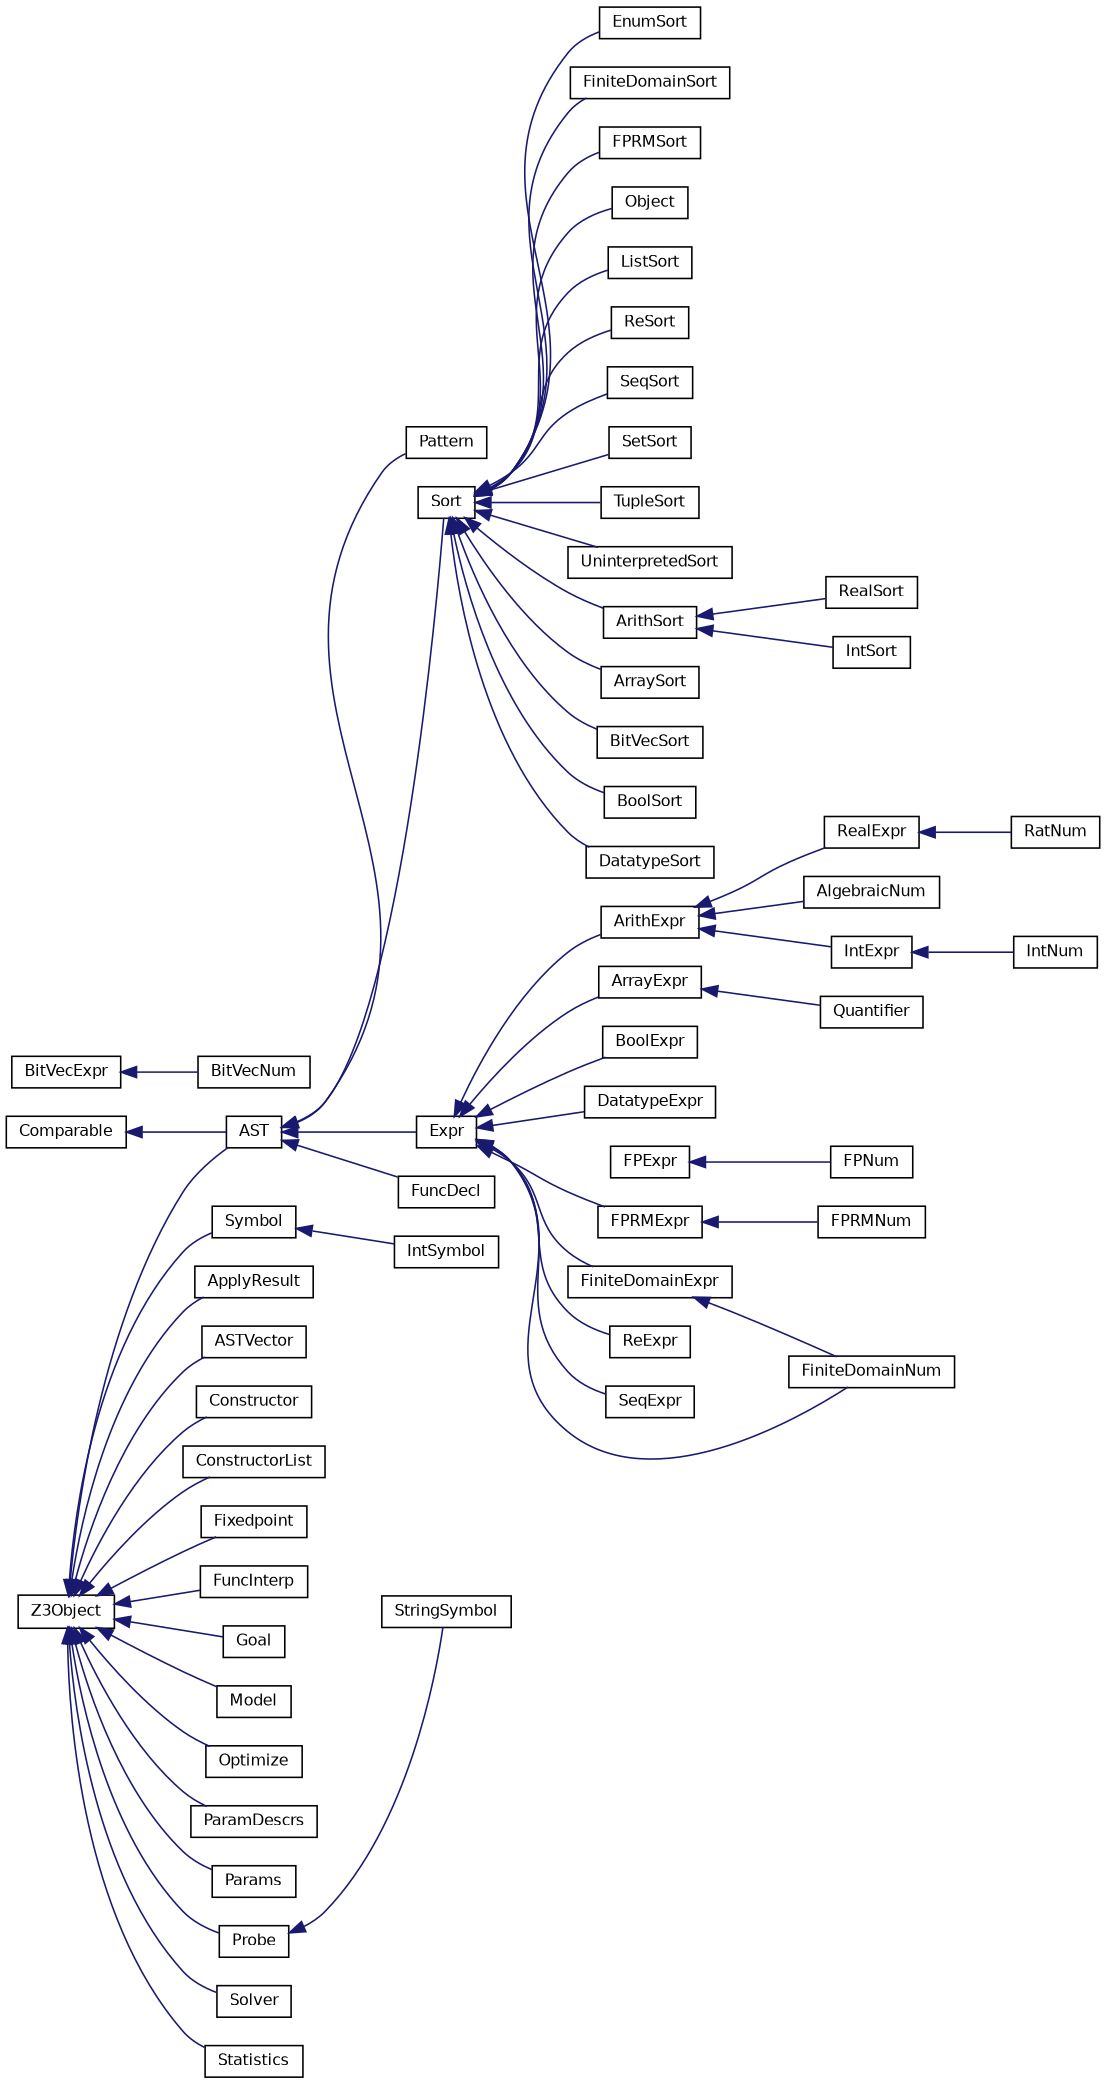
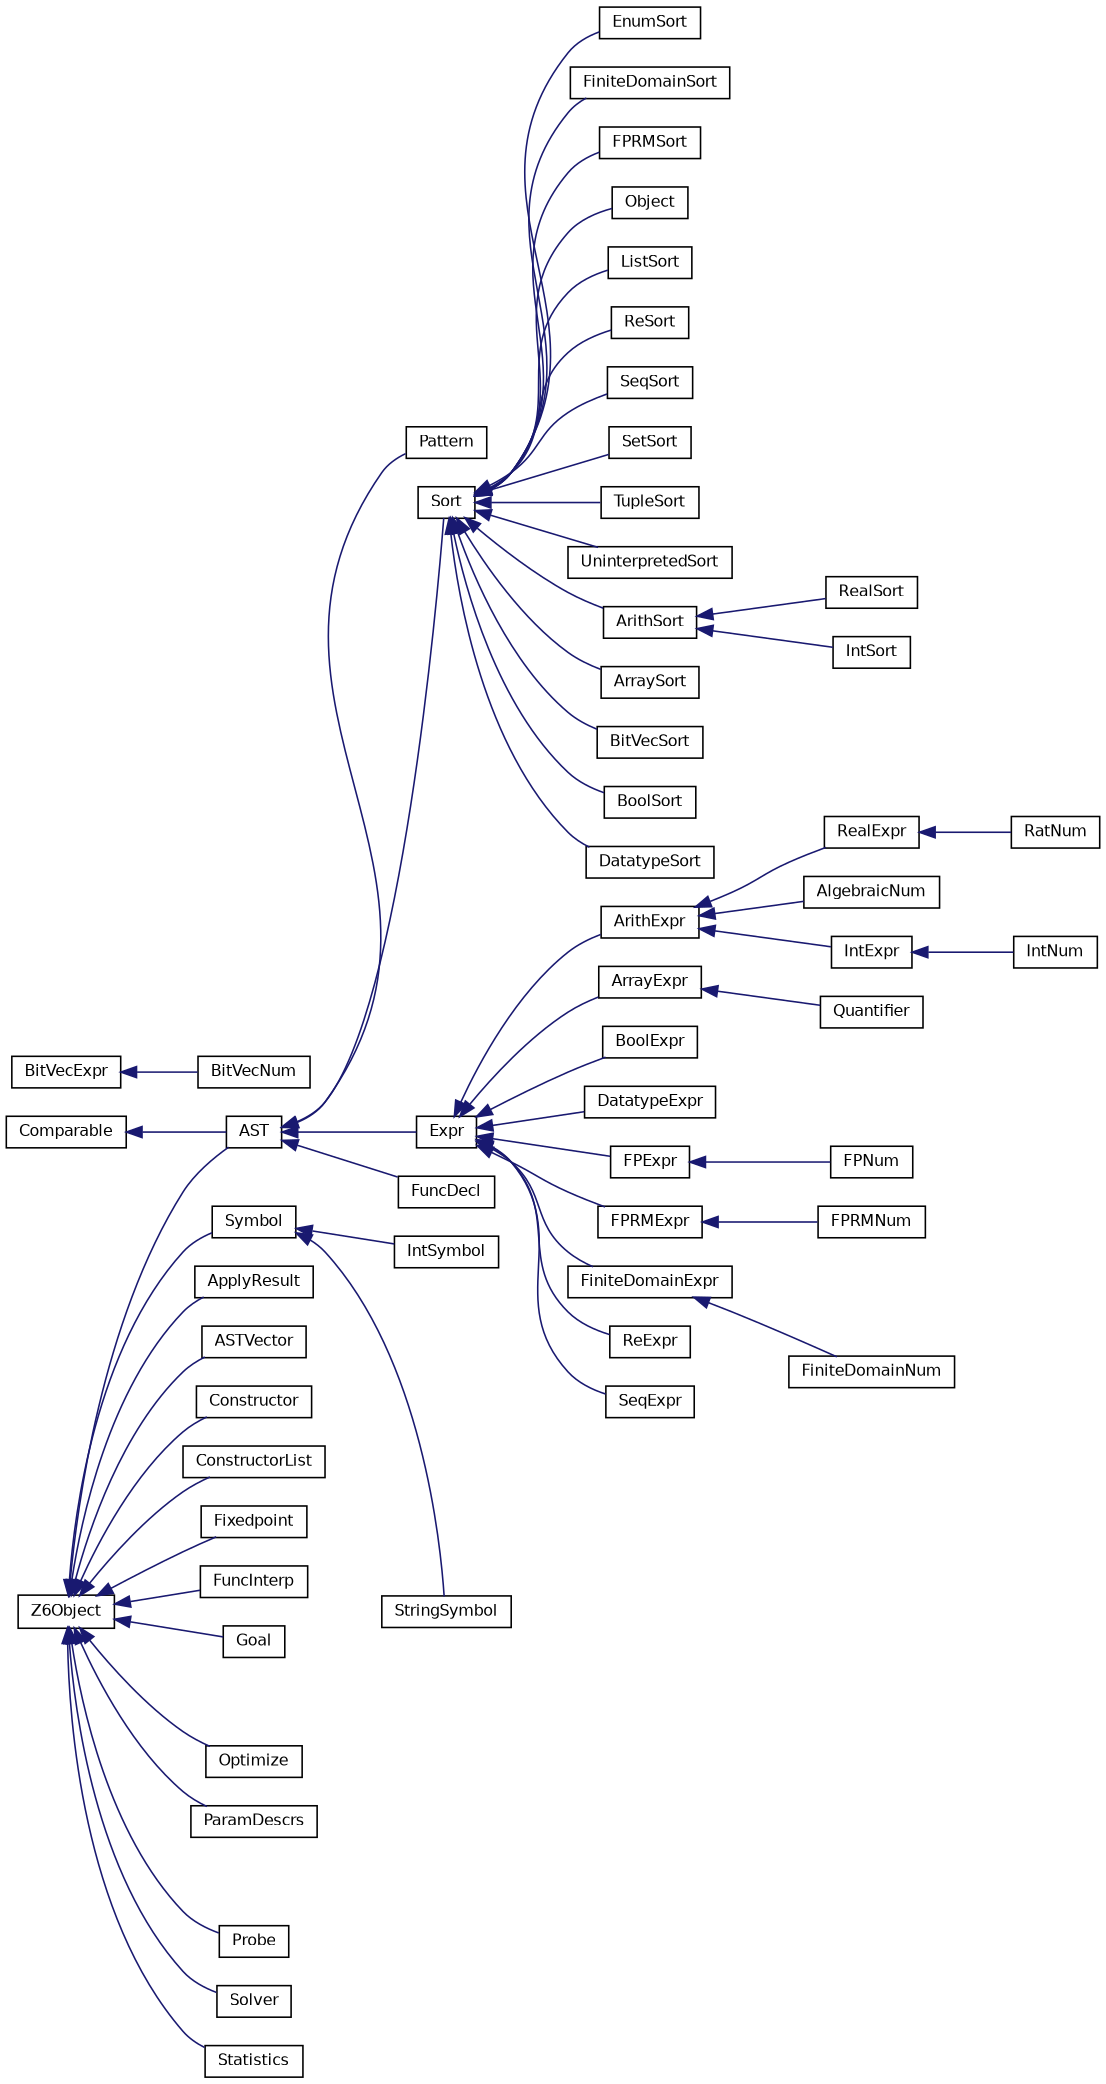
edge "FiniteDomainNum" -> "Expr": now "FPExpr" -> "Expr"
node "Z3Object": label "Z3Object" -> "Z6Object"
node "Model": removed
edge "StringSymbol" -> "Probe": now "StringSymbol" -> "Symbol"
node "Params": removed
